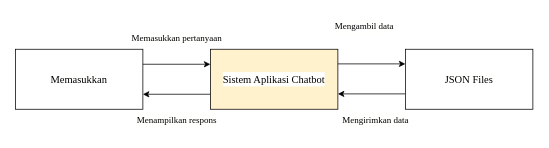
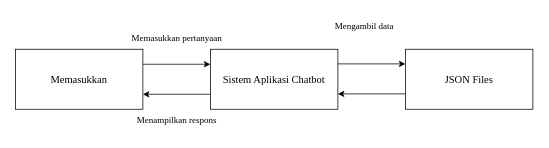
node "Sistem Aplikasi Chatbot": fillcolor #fff2cc -> #ffffff
node "Mengirimkan data": removed
